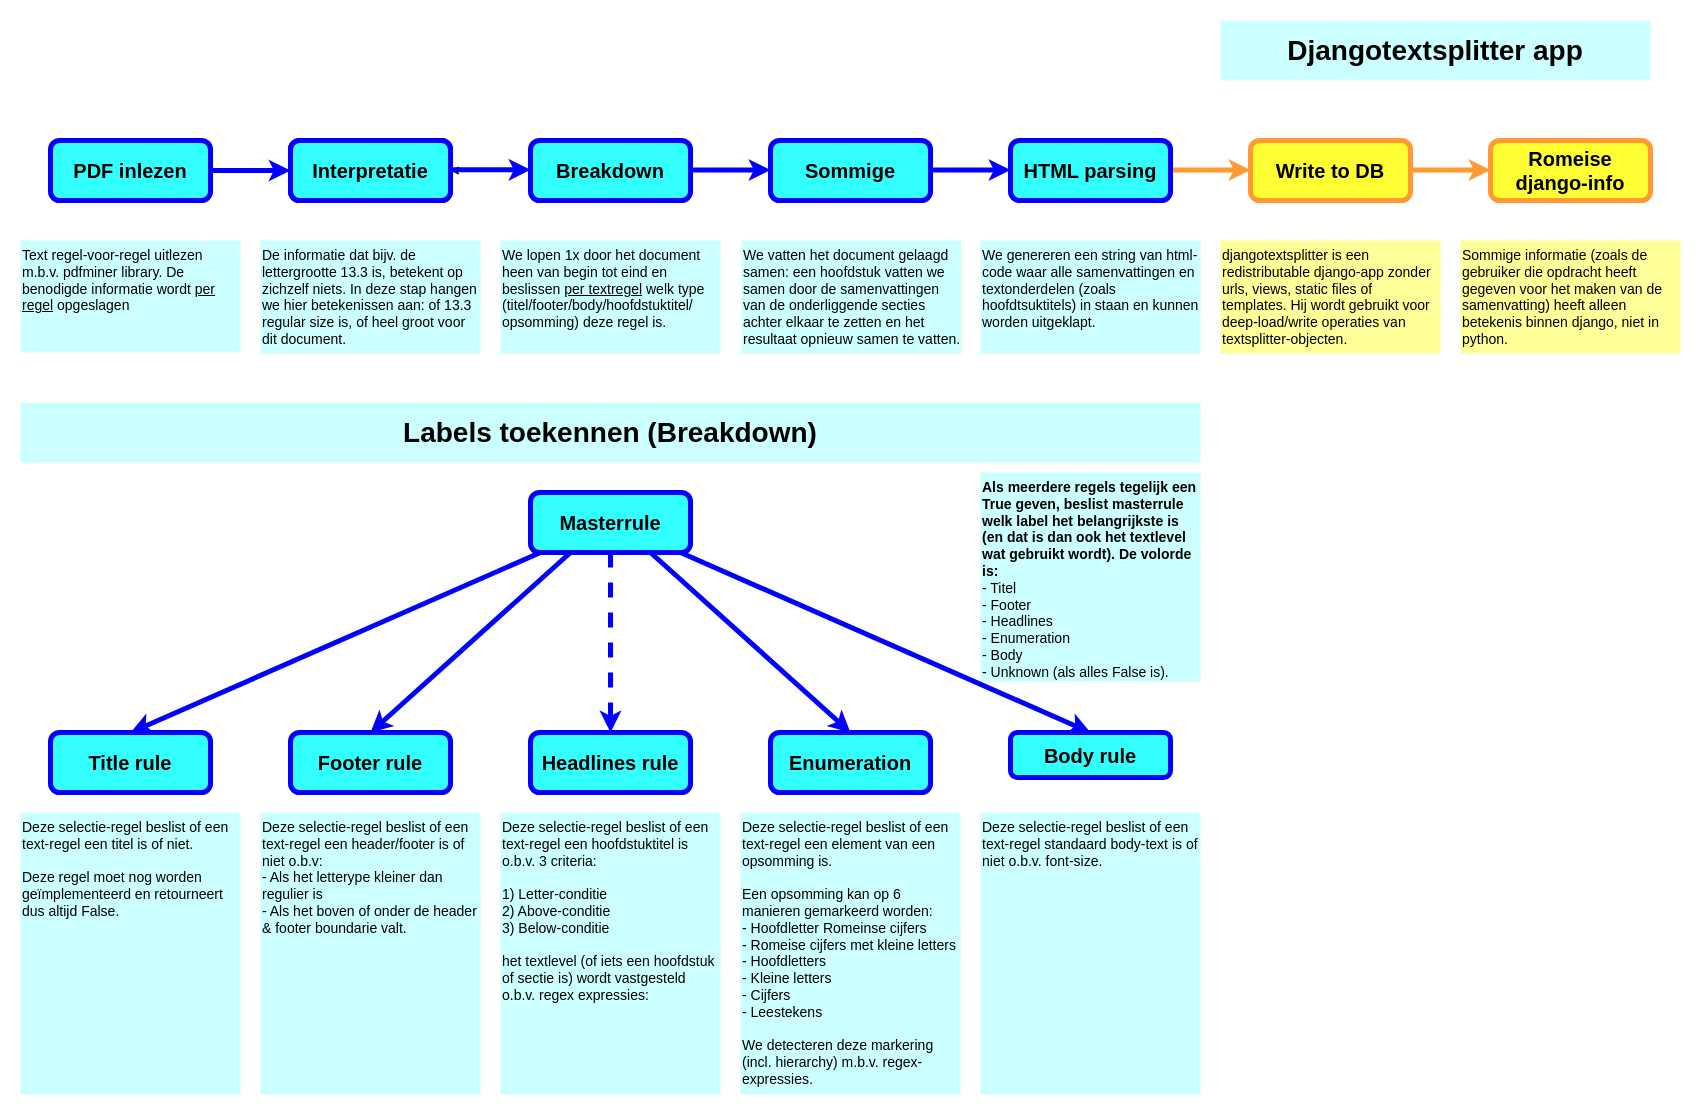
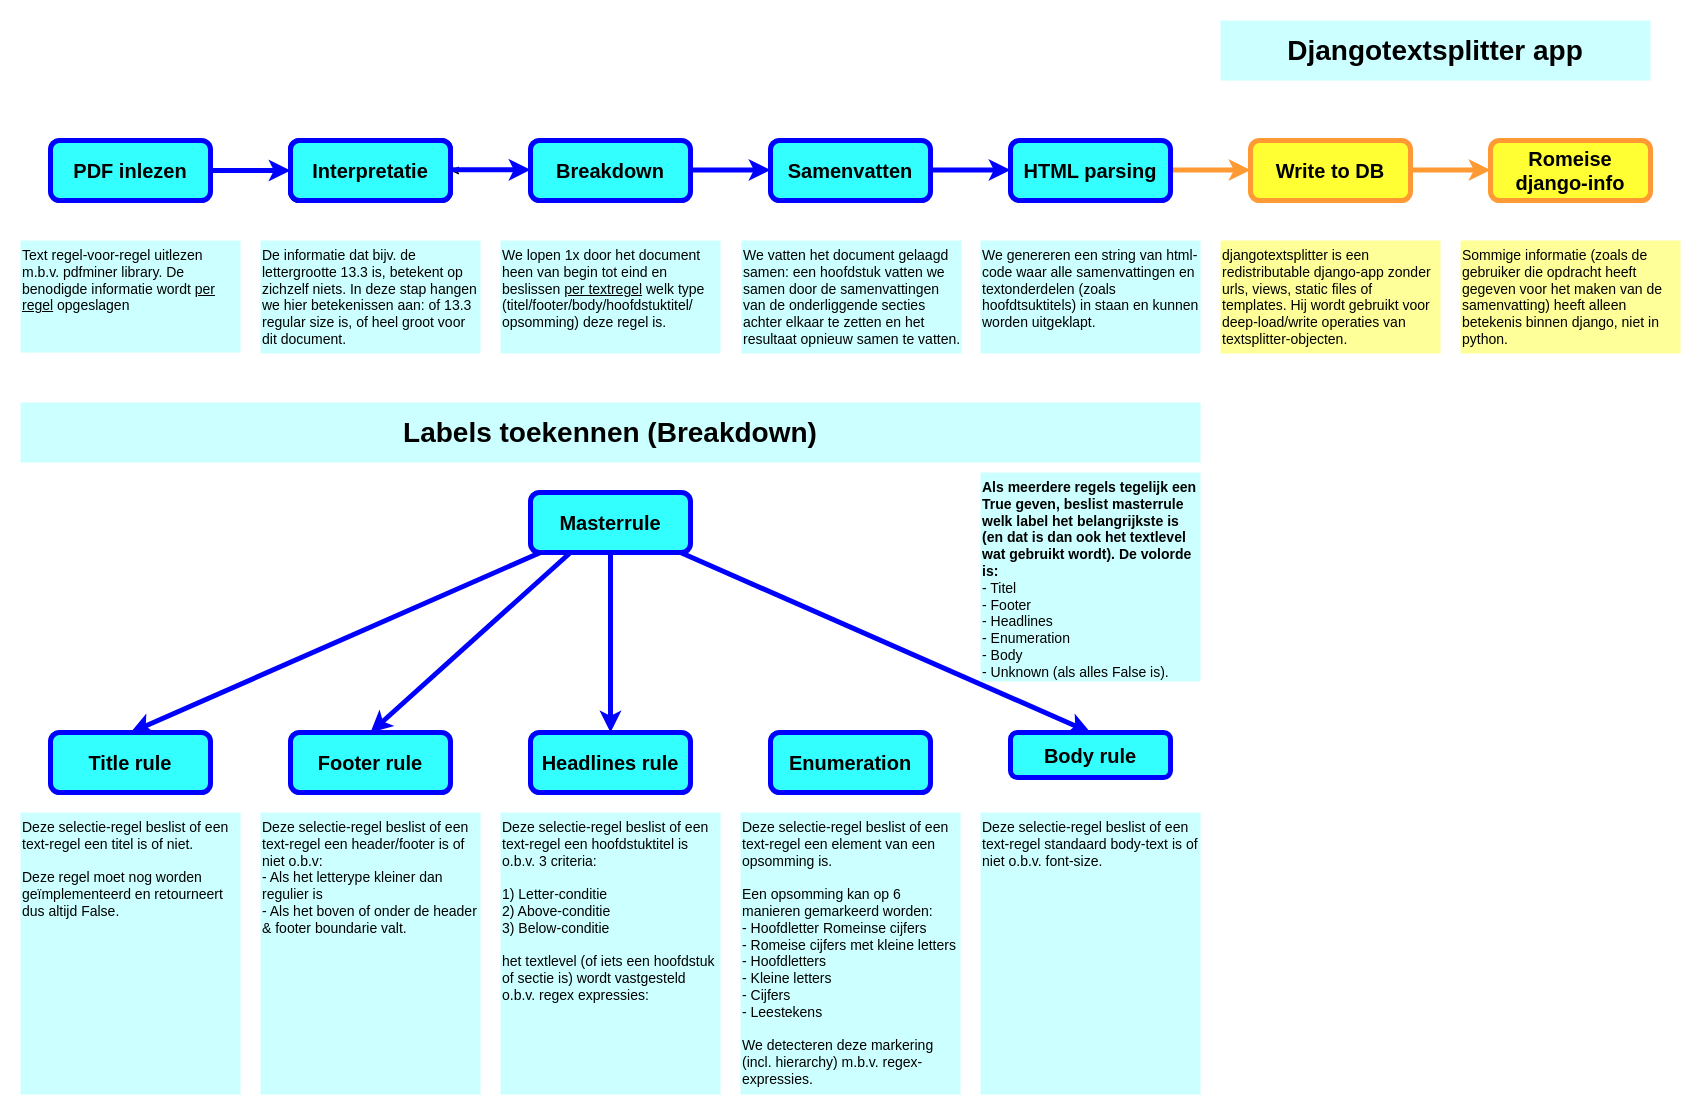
node "Sommige": label "Sommige" -> "Samenvatten"
edge "Masterrule" -> "Headlines rule": style dashed -> solid
edge "Masterrule" -> "Enumeration": removed
